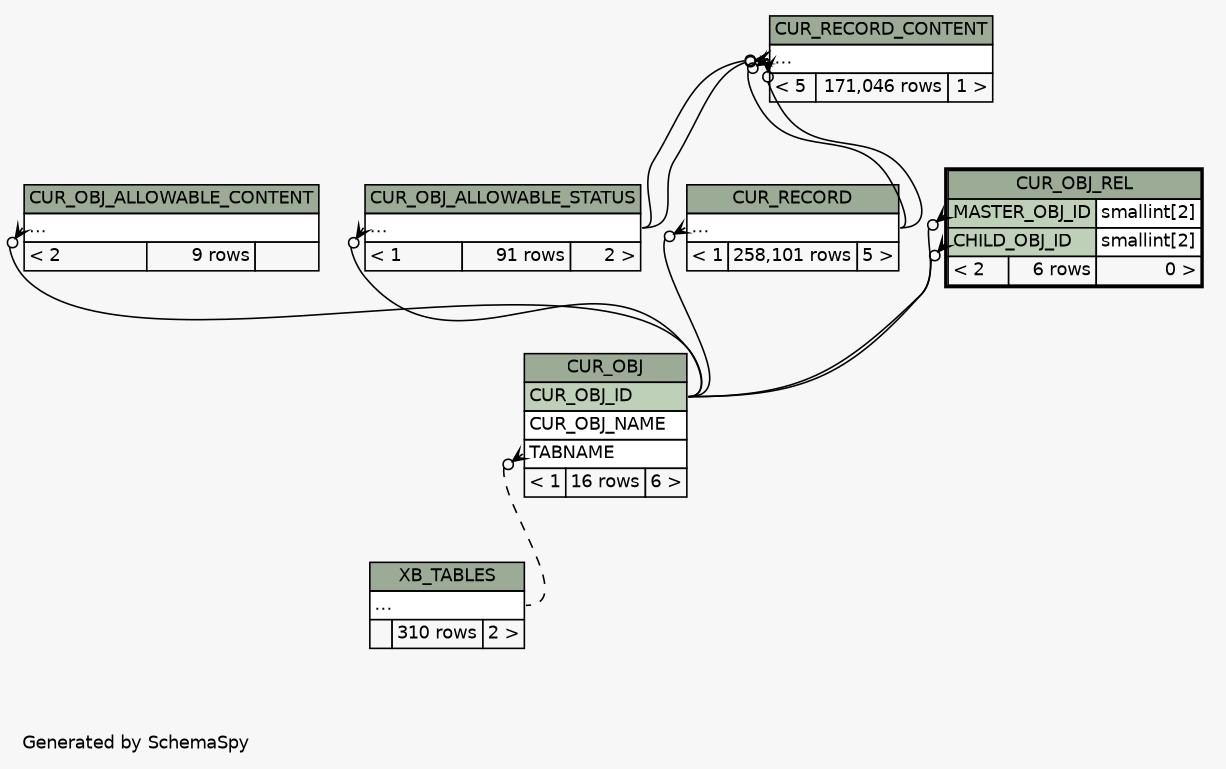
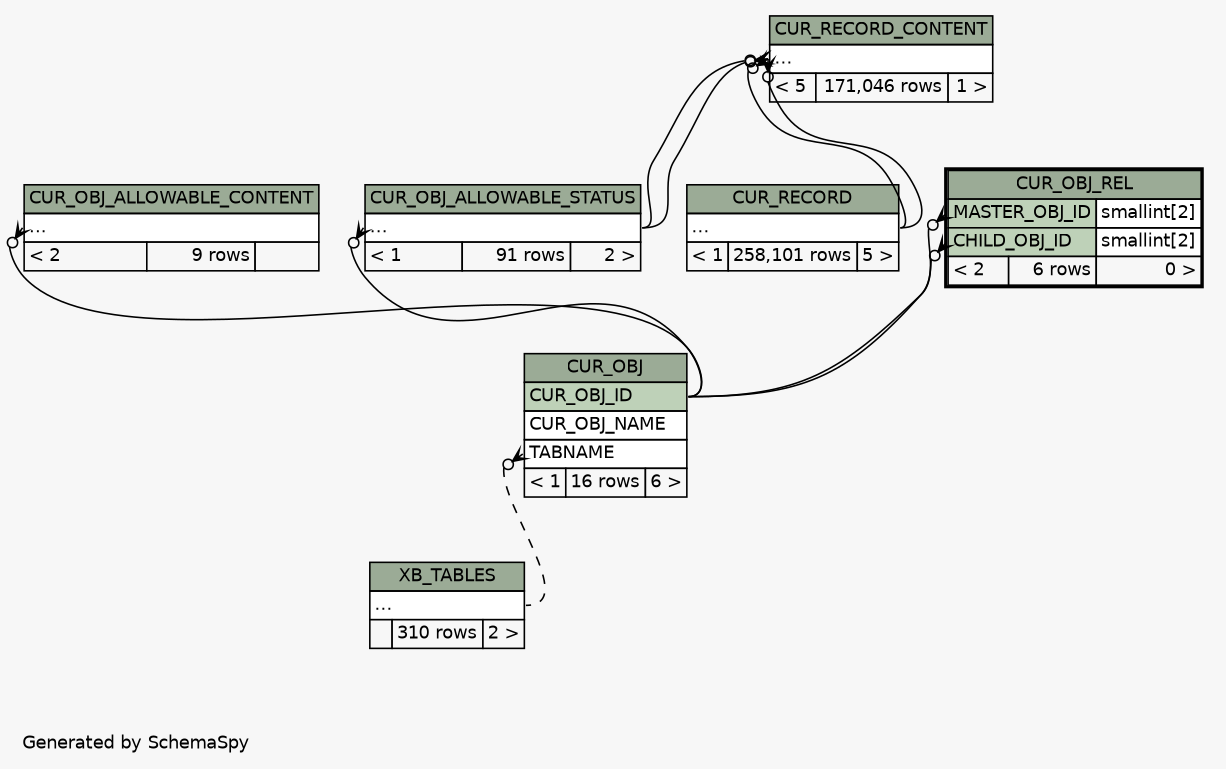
edge "CUR_OBJ" -> "CUR_RECORD": removed
